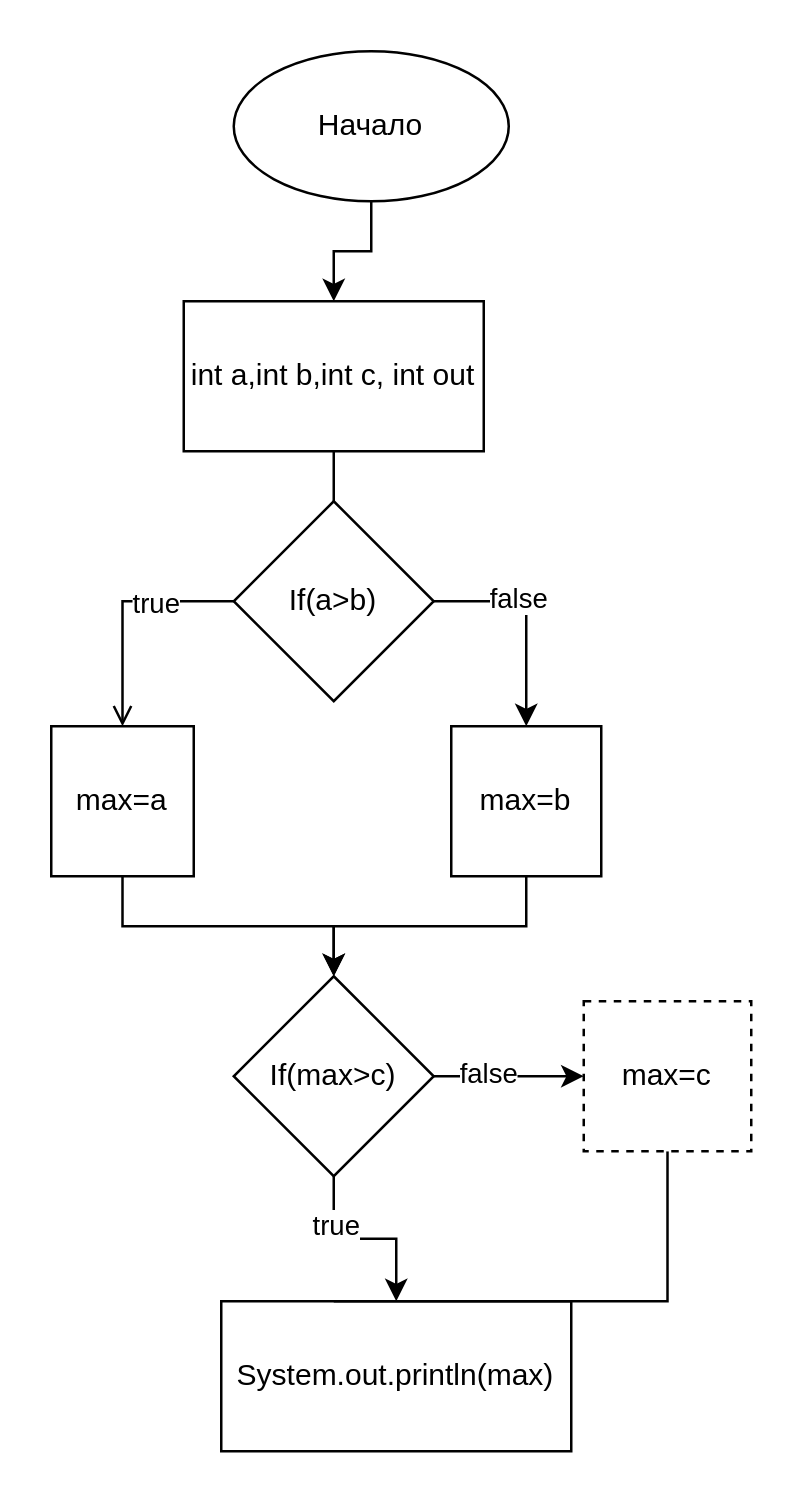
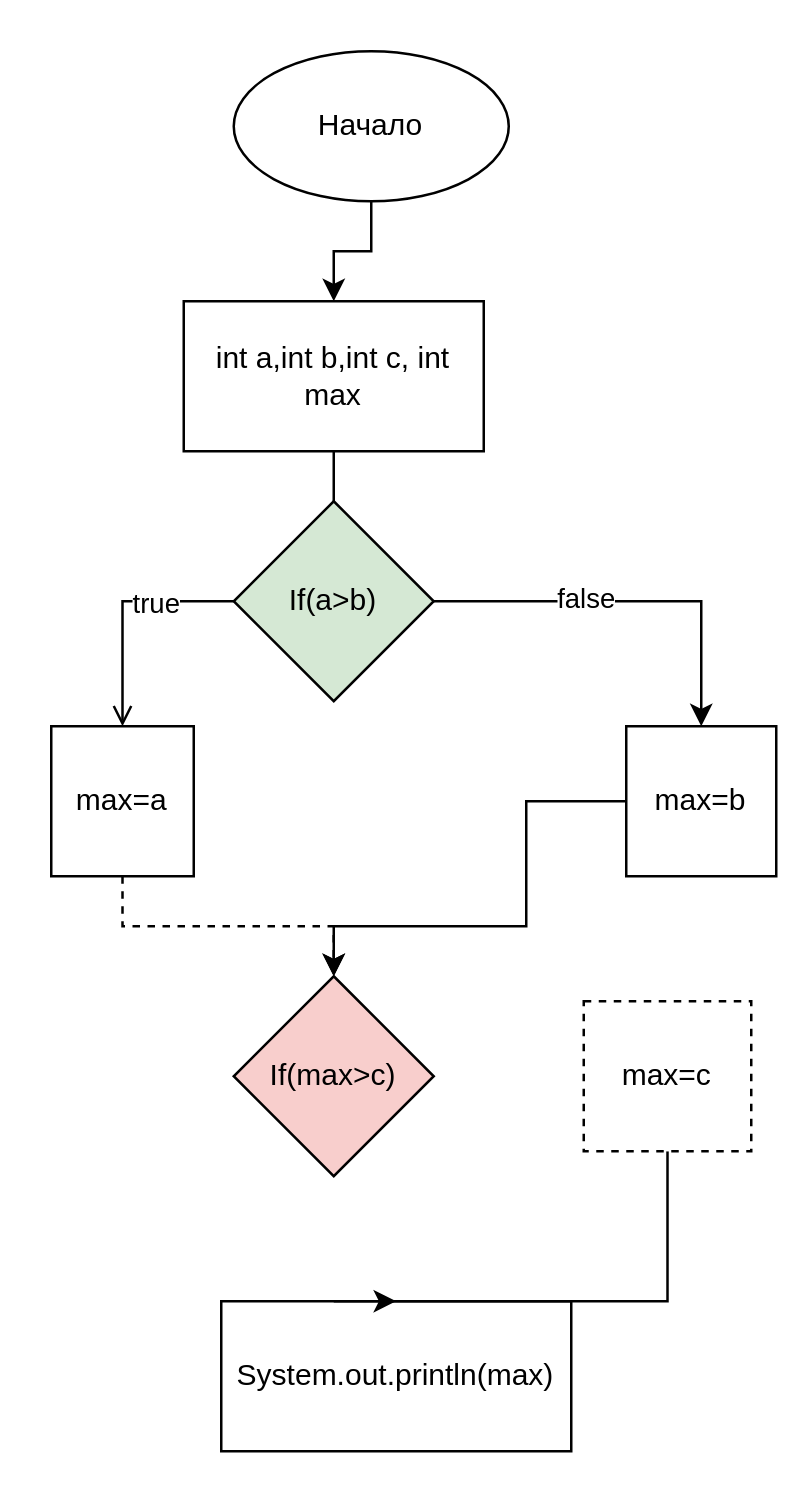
node "int a,int b,int c, int out": label "int a,int b,int c, int out" -> "int a,int b,int c, int max"
node "If(a>b)": fillcolor #ffffff -> #d5e8d4
node "max=b": moved (526, 801) -> (701, 801)
edge "max=a" -> "If(max>c)": style solid -> dashed
node "If(max>c)": fillcolor #ffffff -> #f8cecc
edge "If(max>c)" -> "max=c": removed, label "false"
edge "If(max>c)" -> "System.out.println(max)": removed, label "true"
edge "max=c" -- "System.out.println(max)": arrowhead none -> classic
